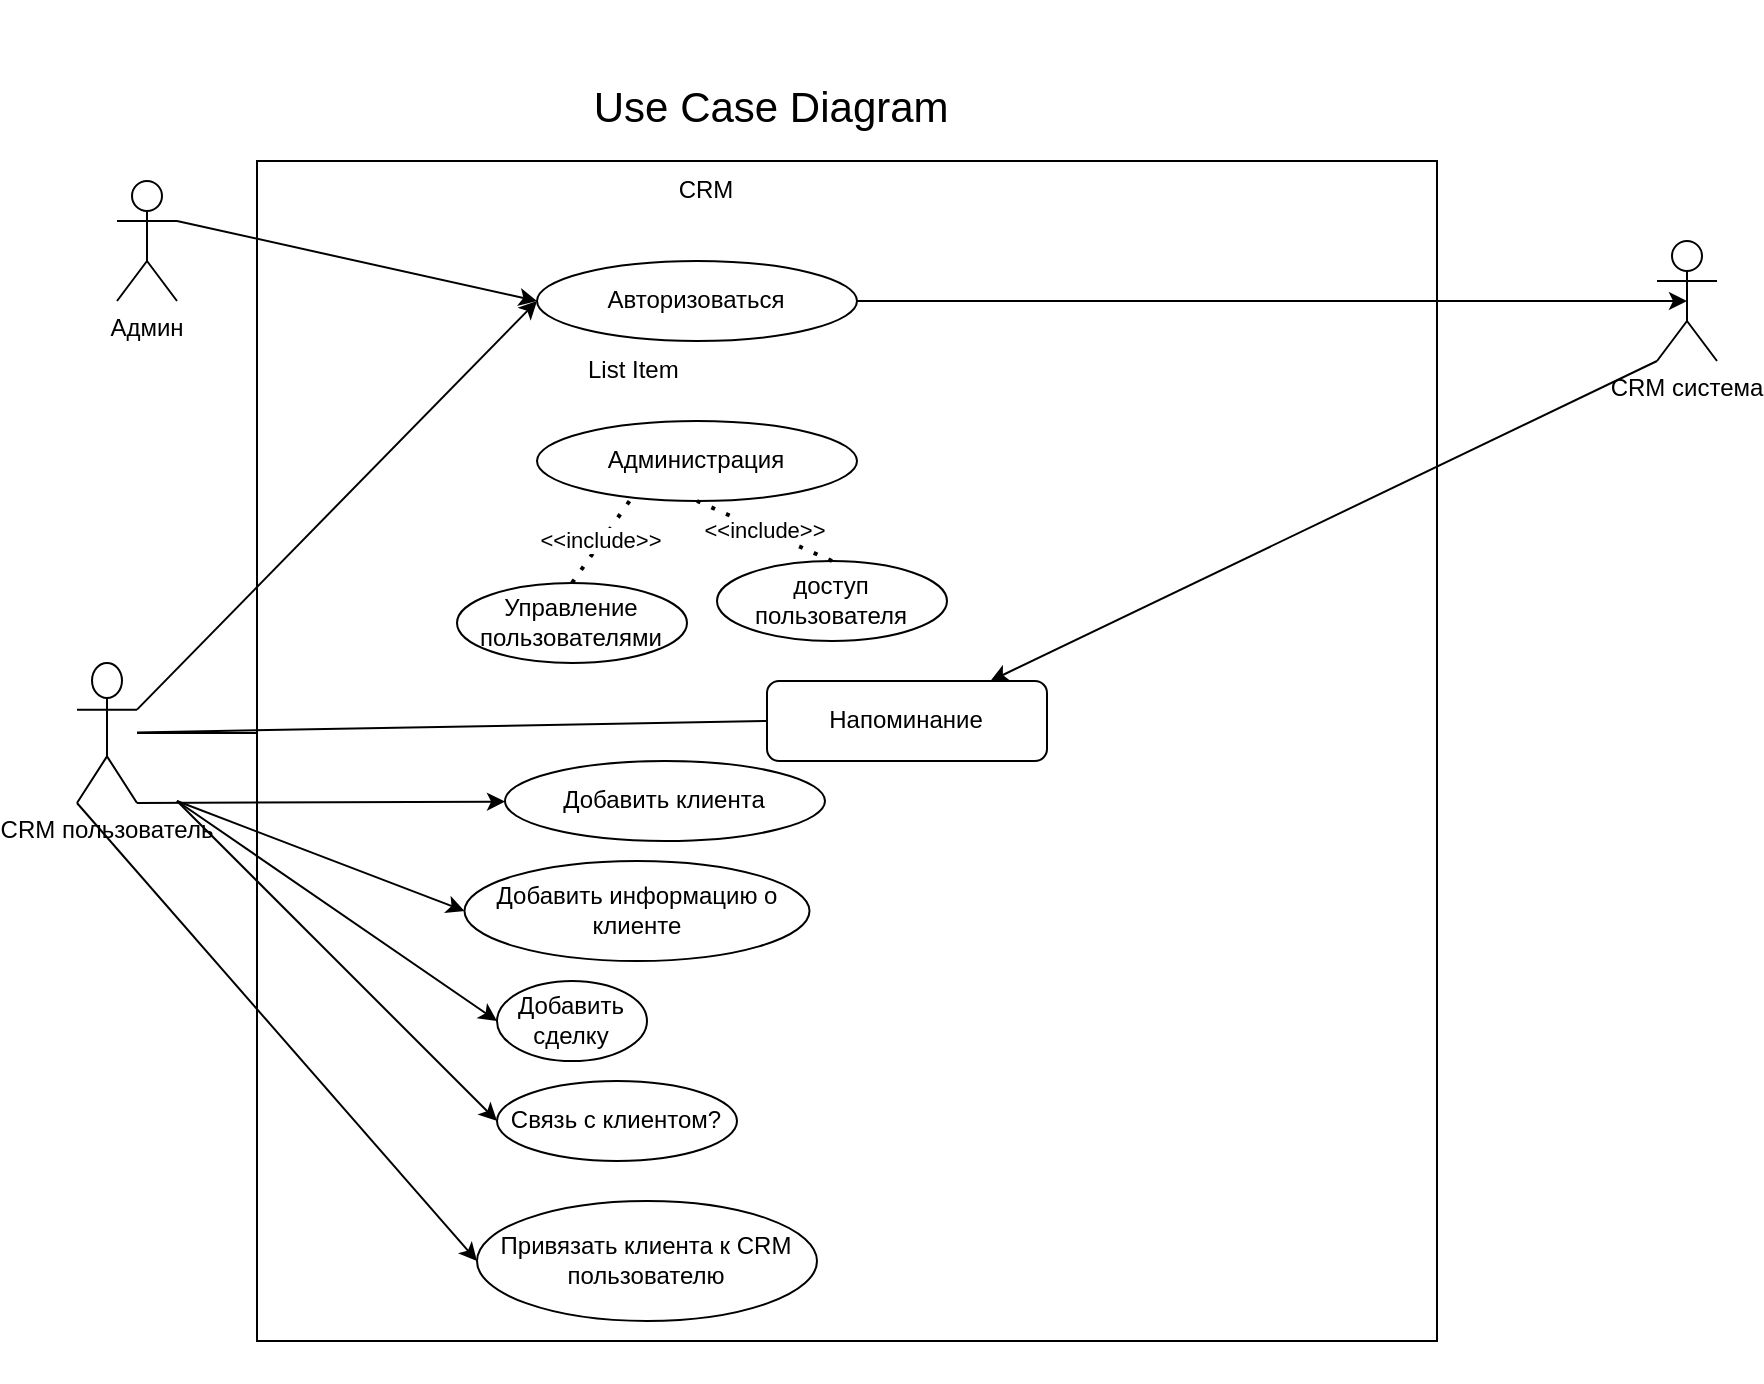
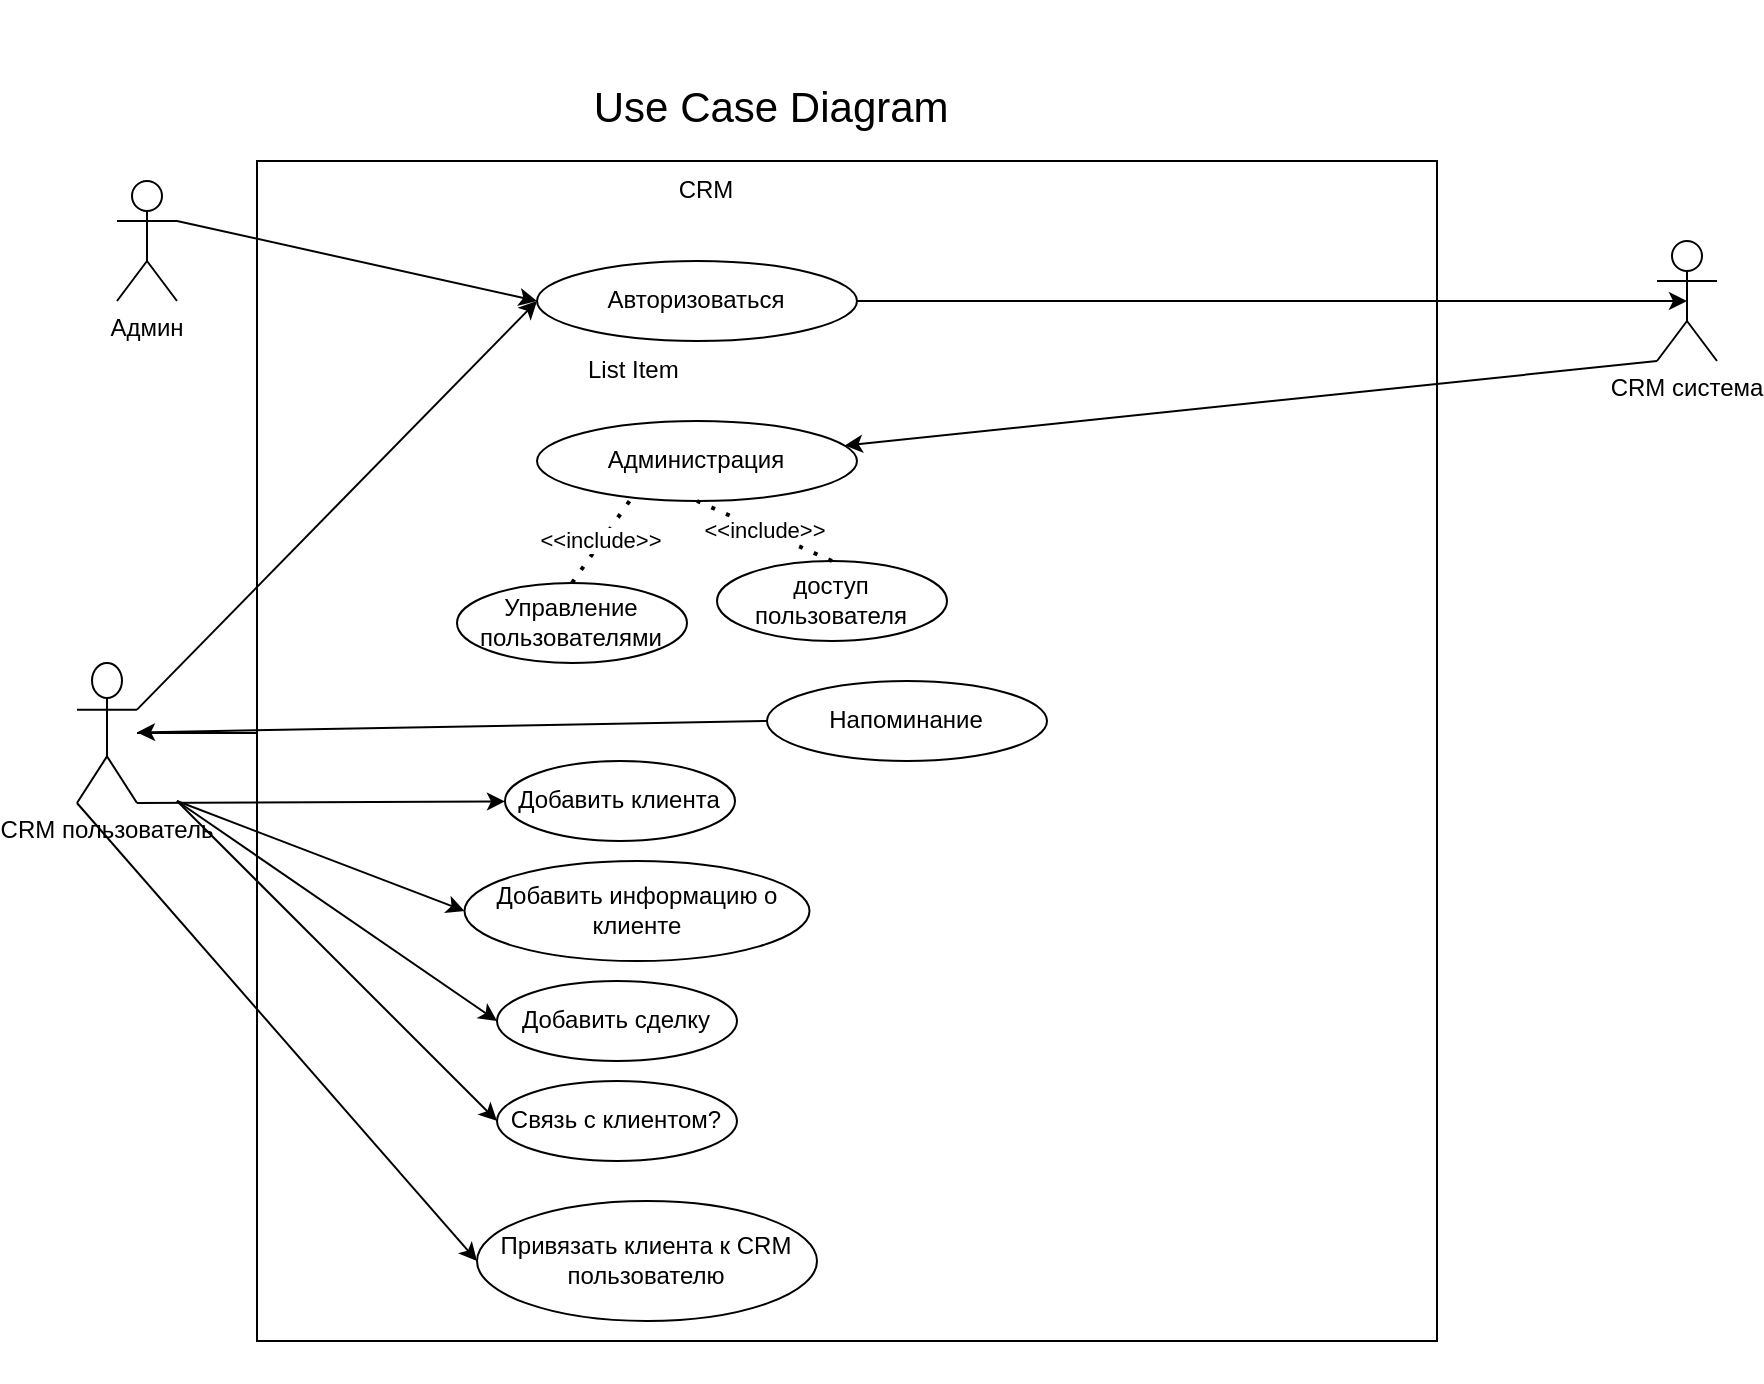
edge "CRM система" -> "Напоминание": now "CRM система" -> "Администрация"
edge "Напоминание" -- "CRM пользователь": arrowhead none -> classic
node "Напоминание": shape rounded rectangle -> ellipse
node "Добавить клиента": size 320x80 -> 230x80
node "Добавить сделку": size 150x80 -> 240x80
